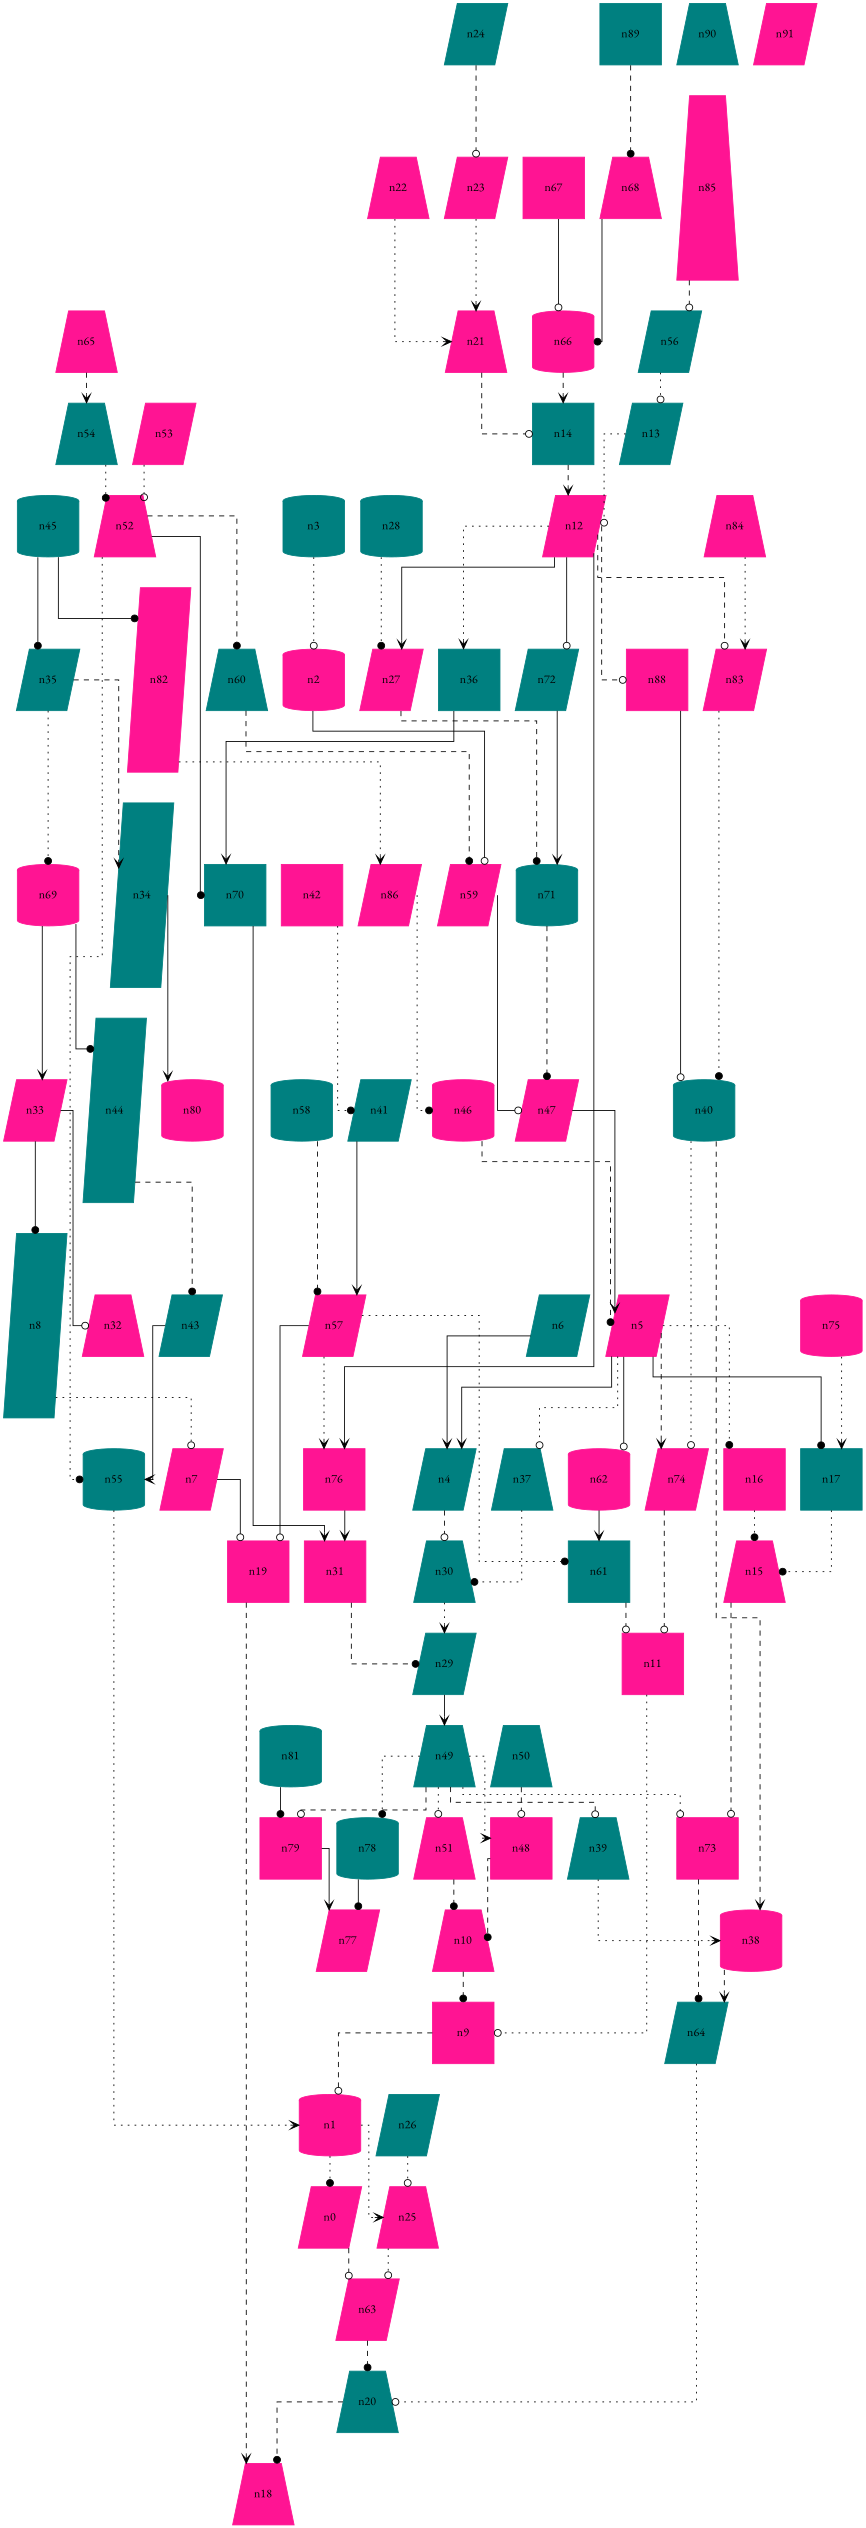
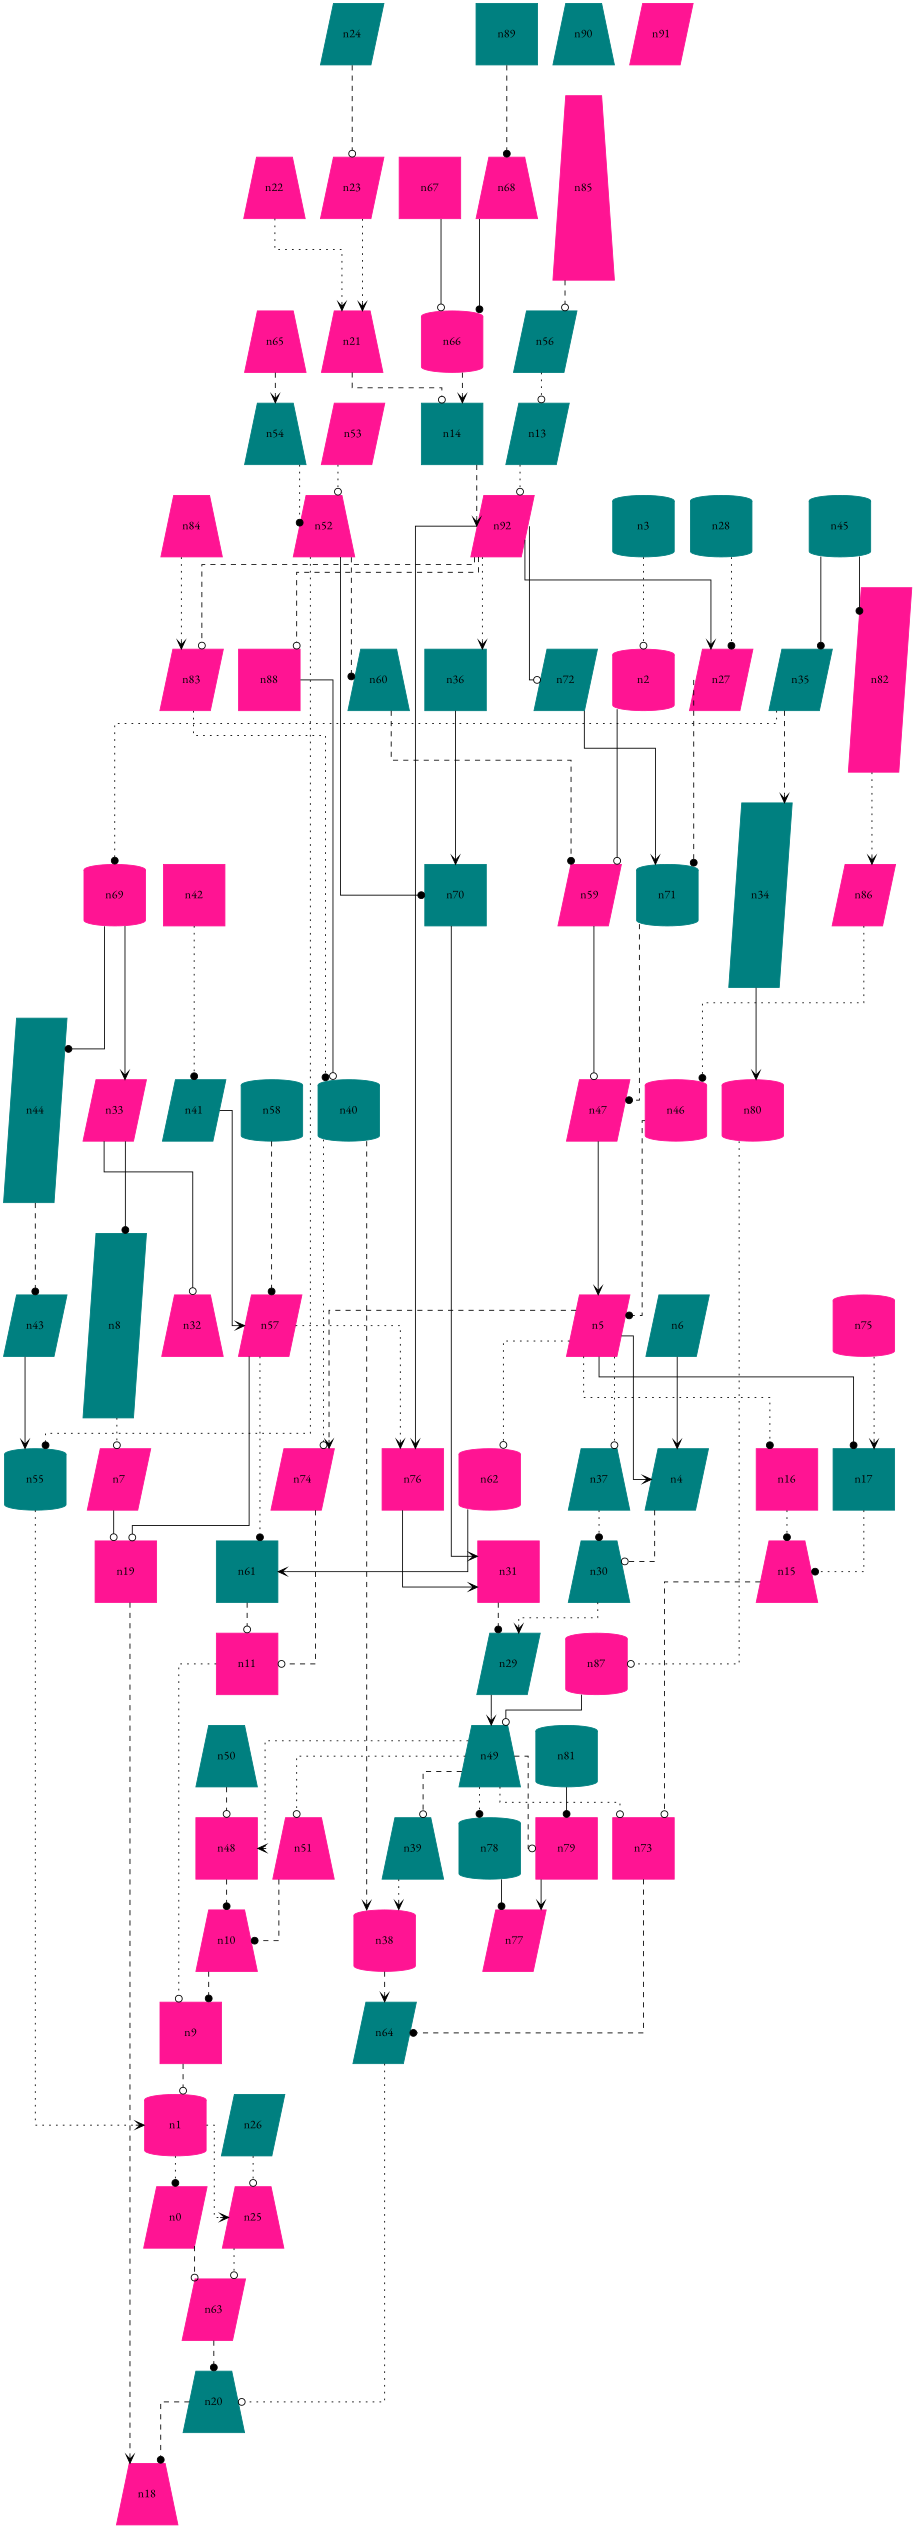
node "n12": label "n12" -> "n92"
edge "n5" -> "n62": style solid -> dotted
node "n87": added
